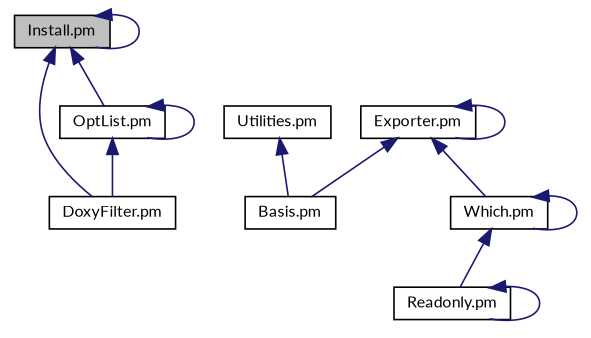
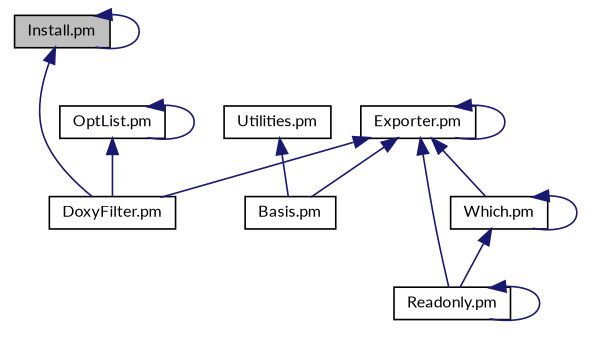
edge "OptList.pm" -> "Install.pm": removed
edge "DoxyFilter.pm" -> "Exporter.pm": added
edge "Readonly.pm" -> "Exporter.pm": added
